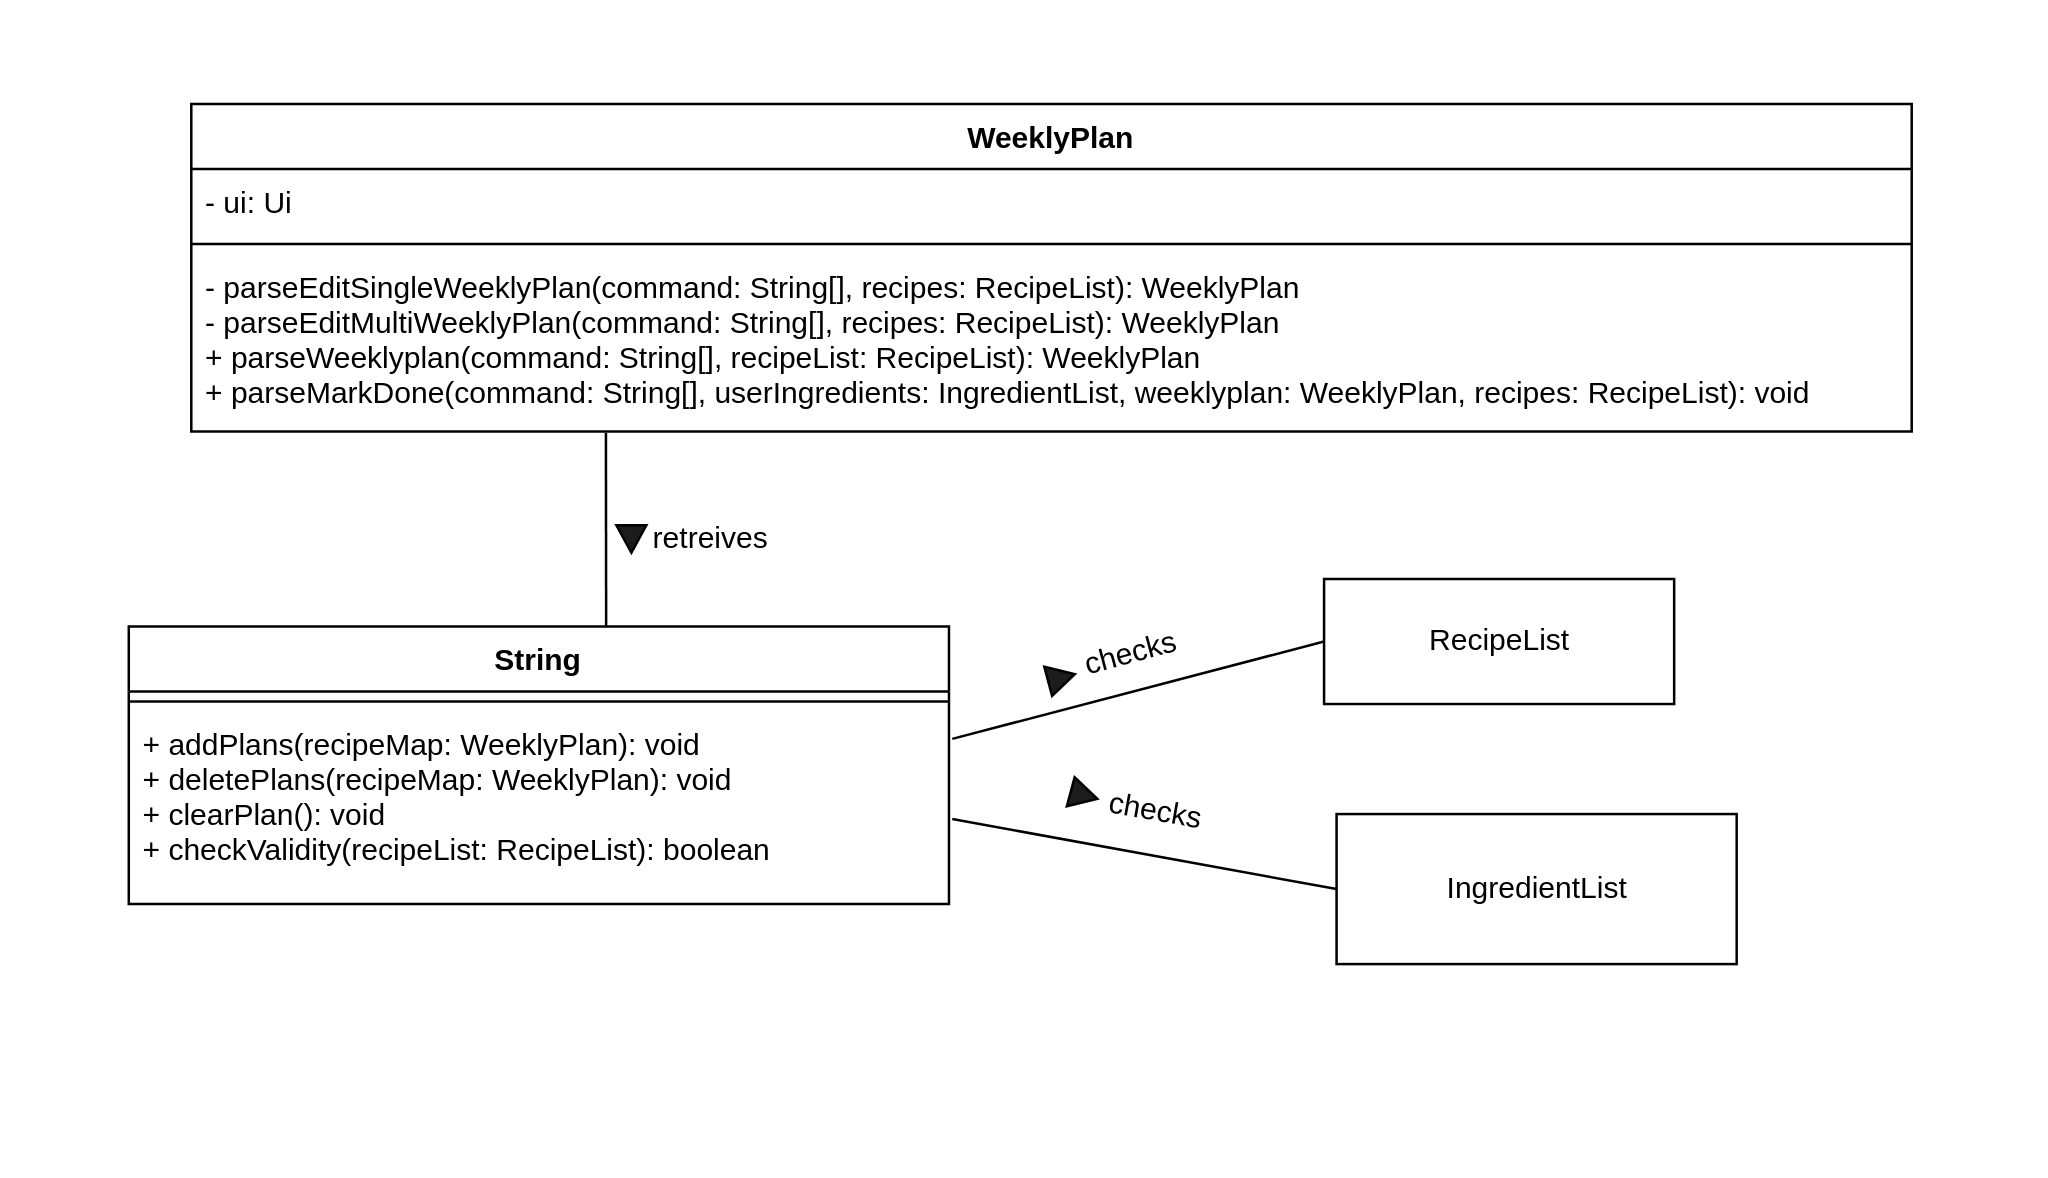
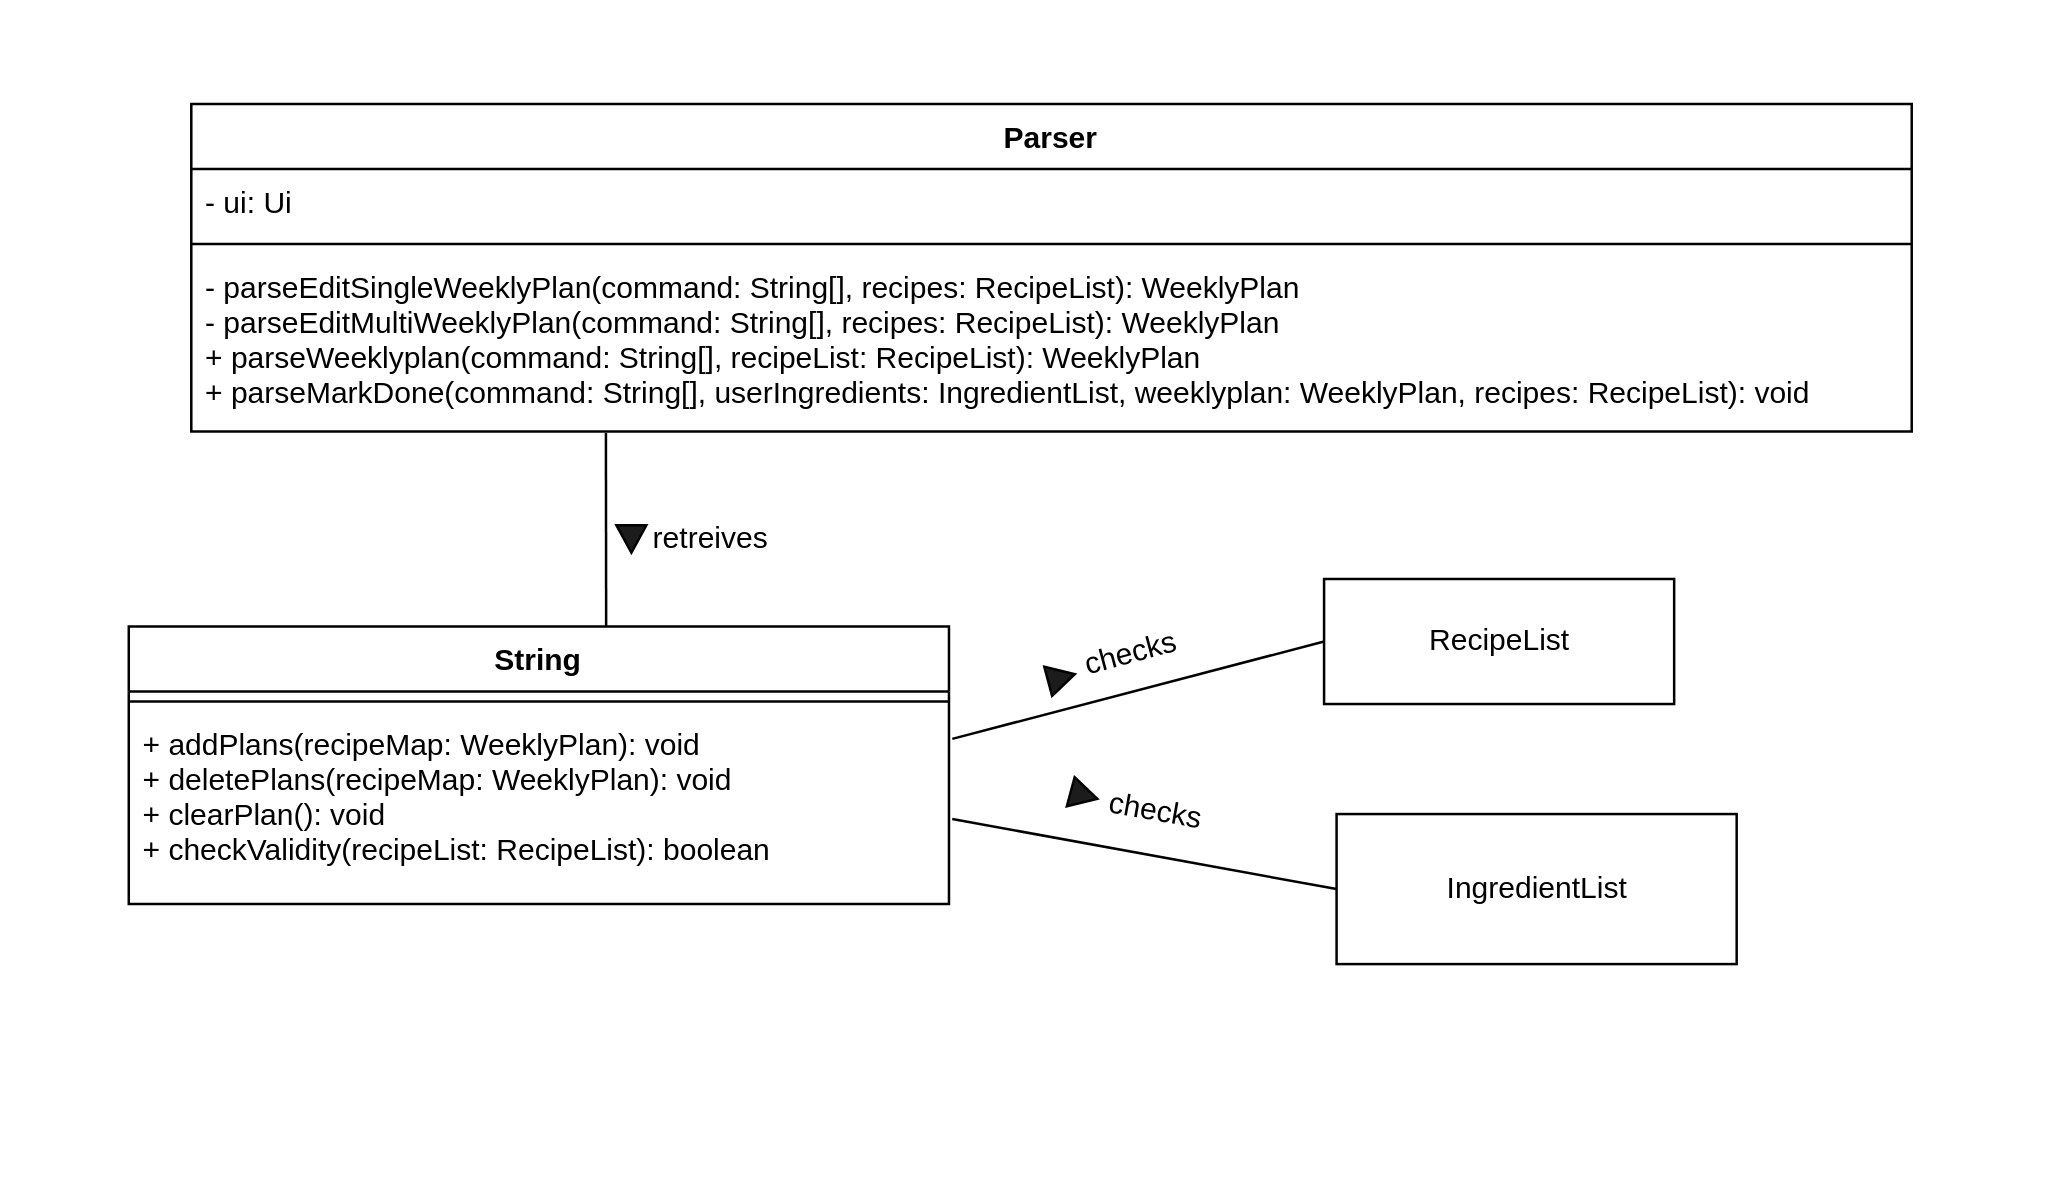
node "WeeklyPlan": label "WeeklyPlan" -> "Parser"
